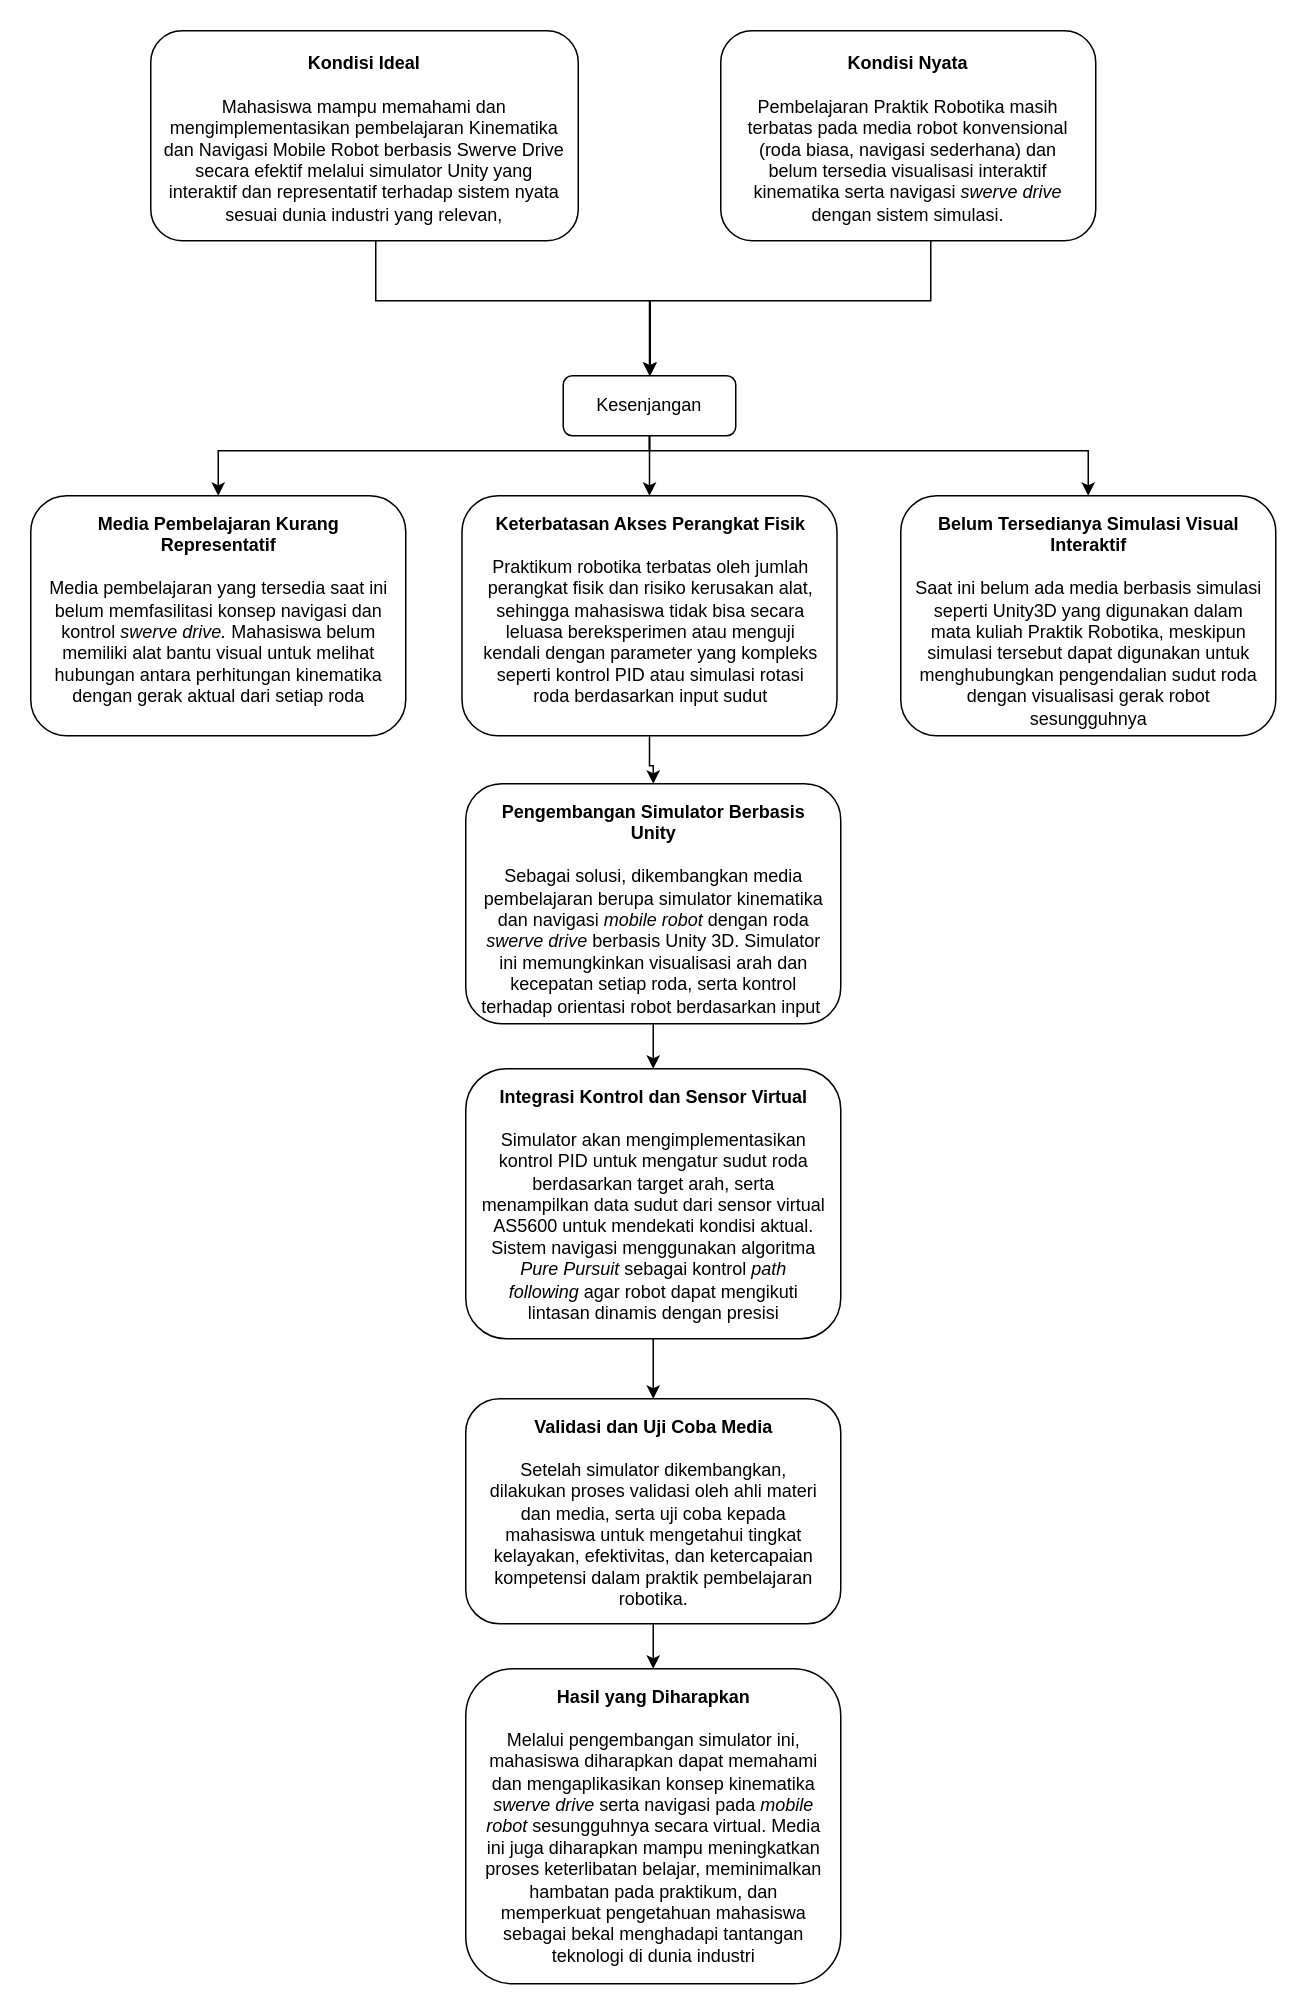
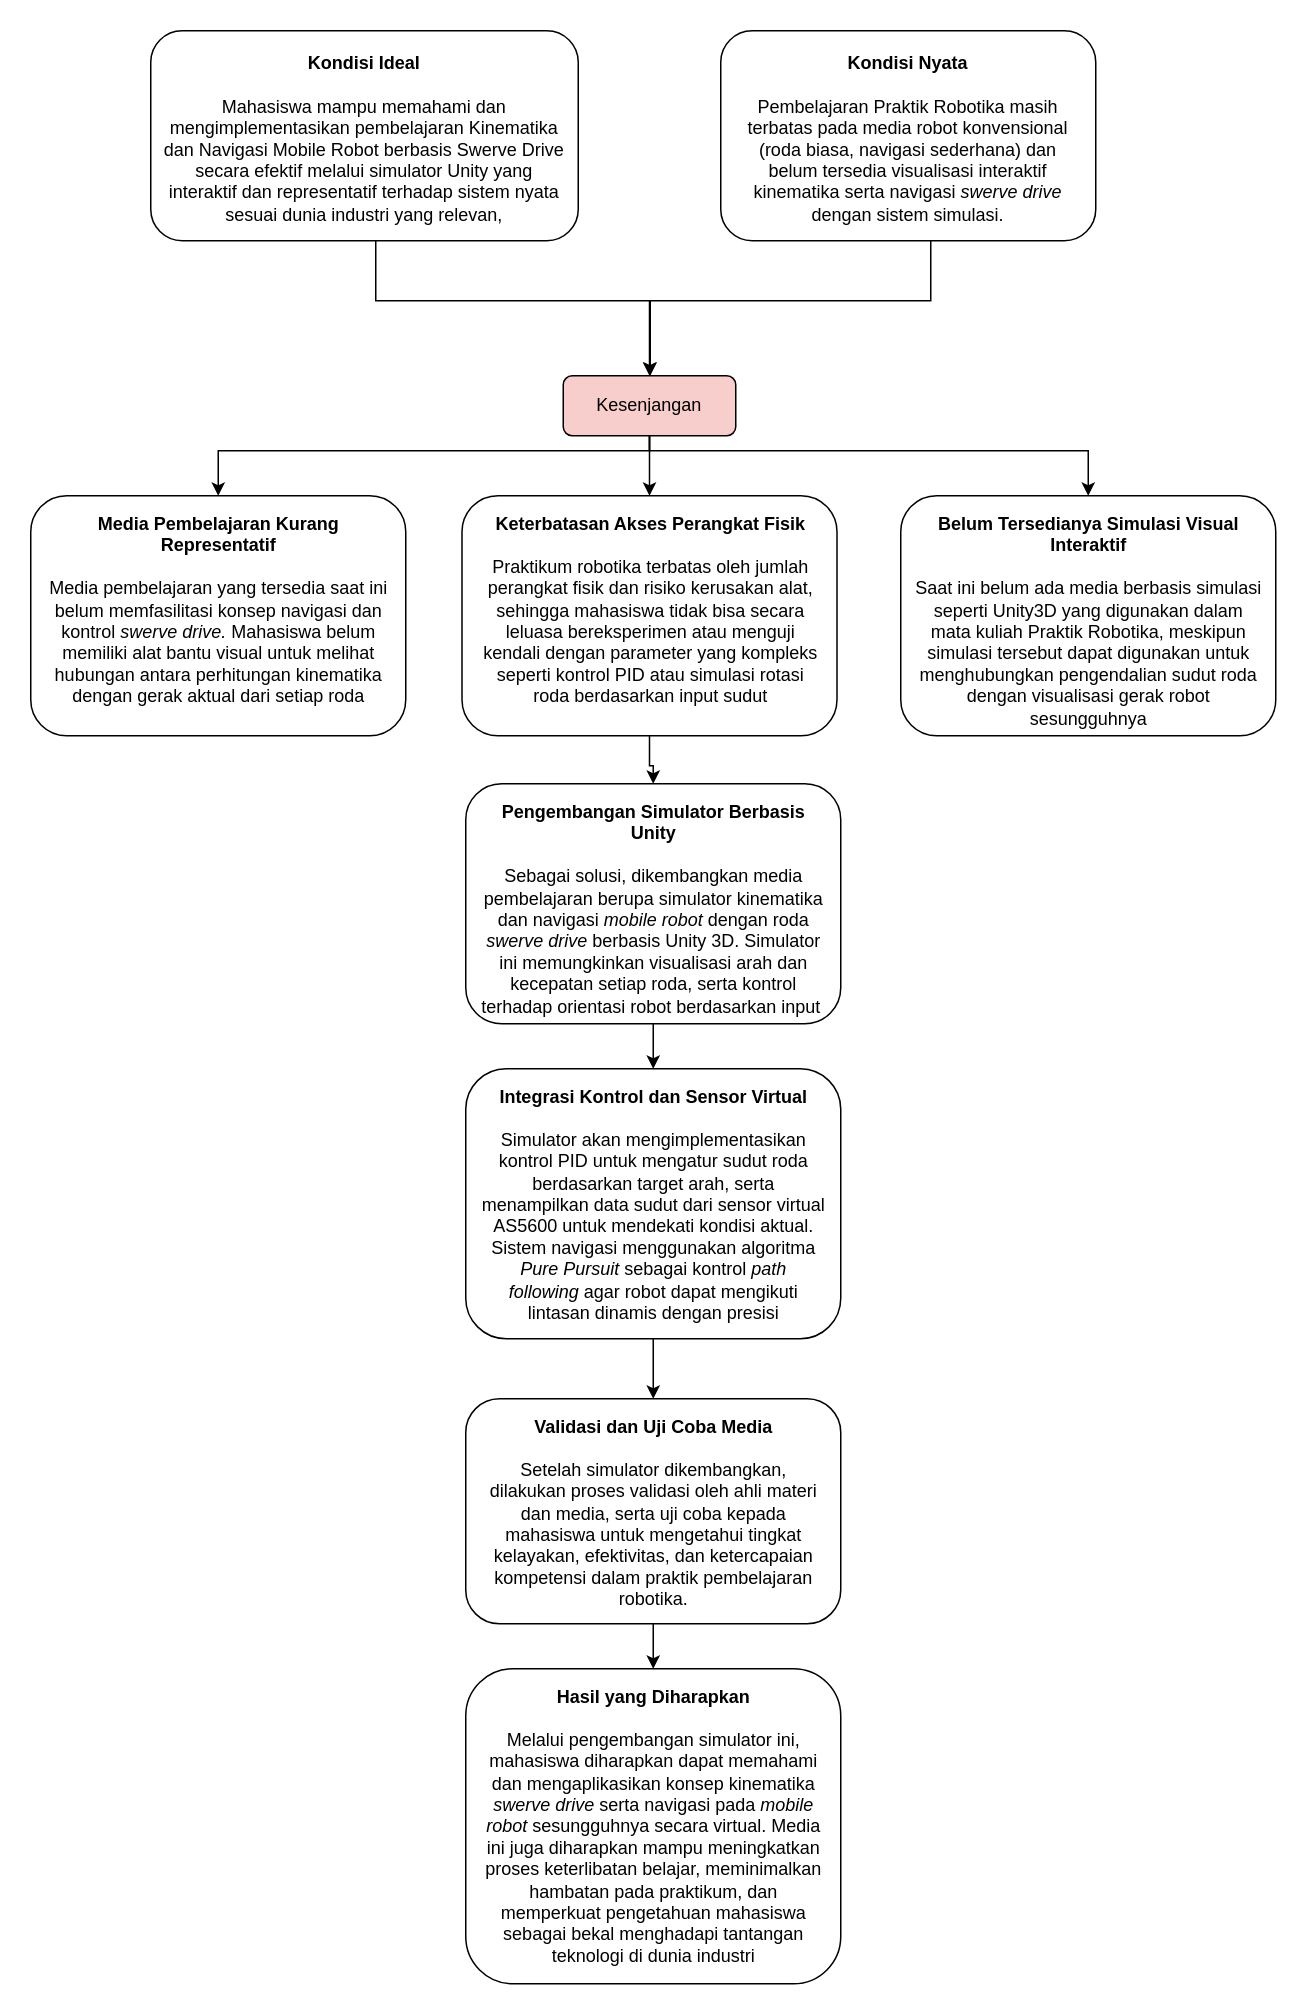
node "Kesenjangan": fillcolor #ffffff -> #f8cecc
